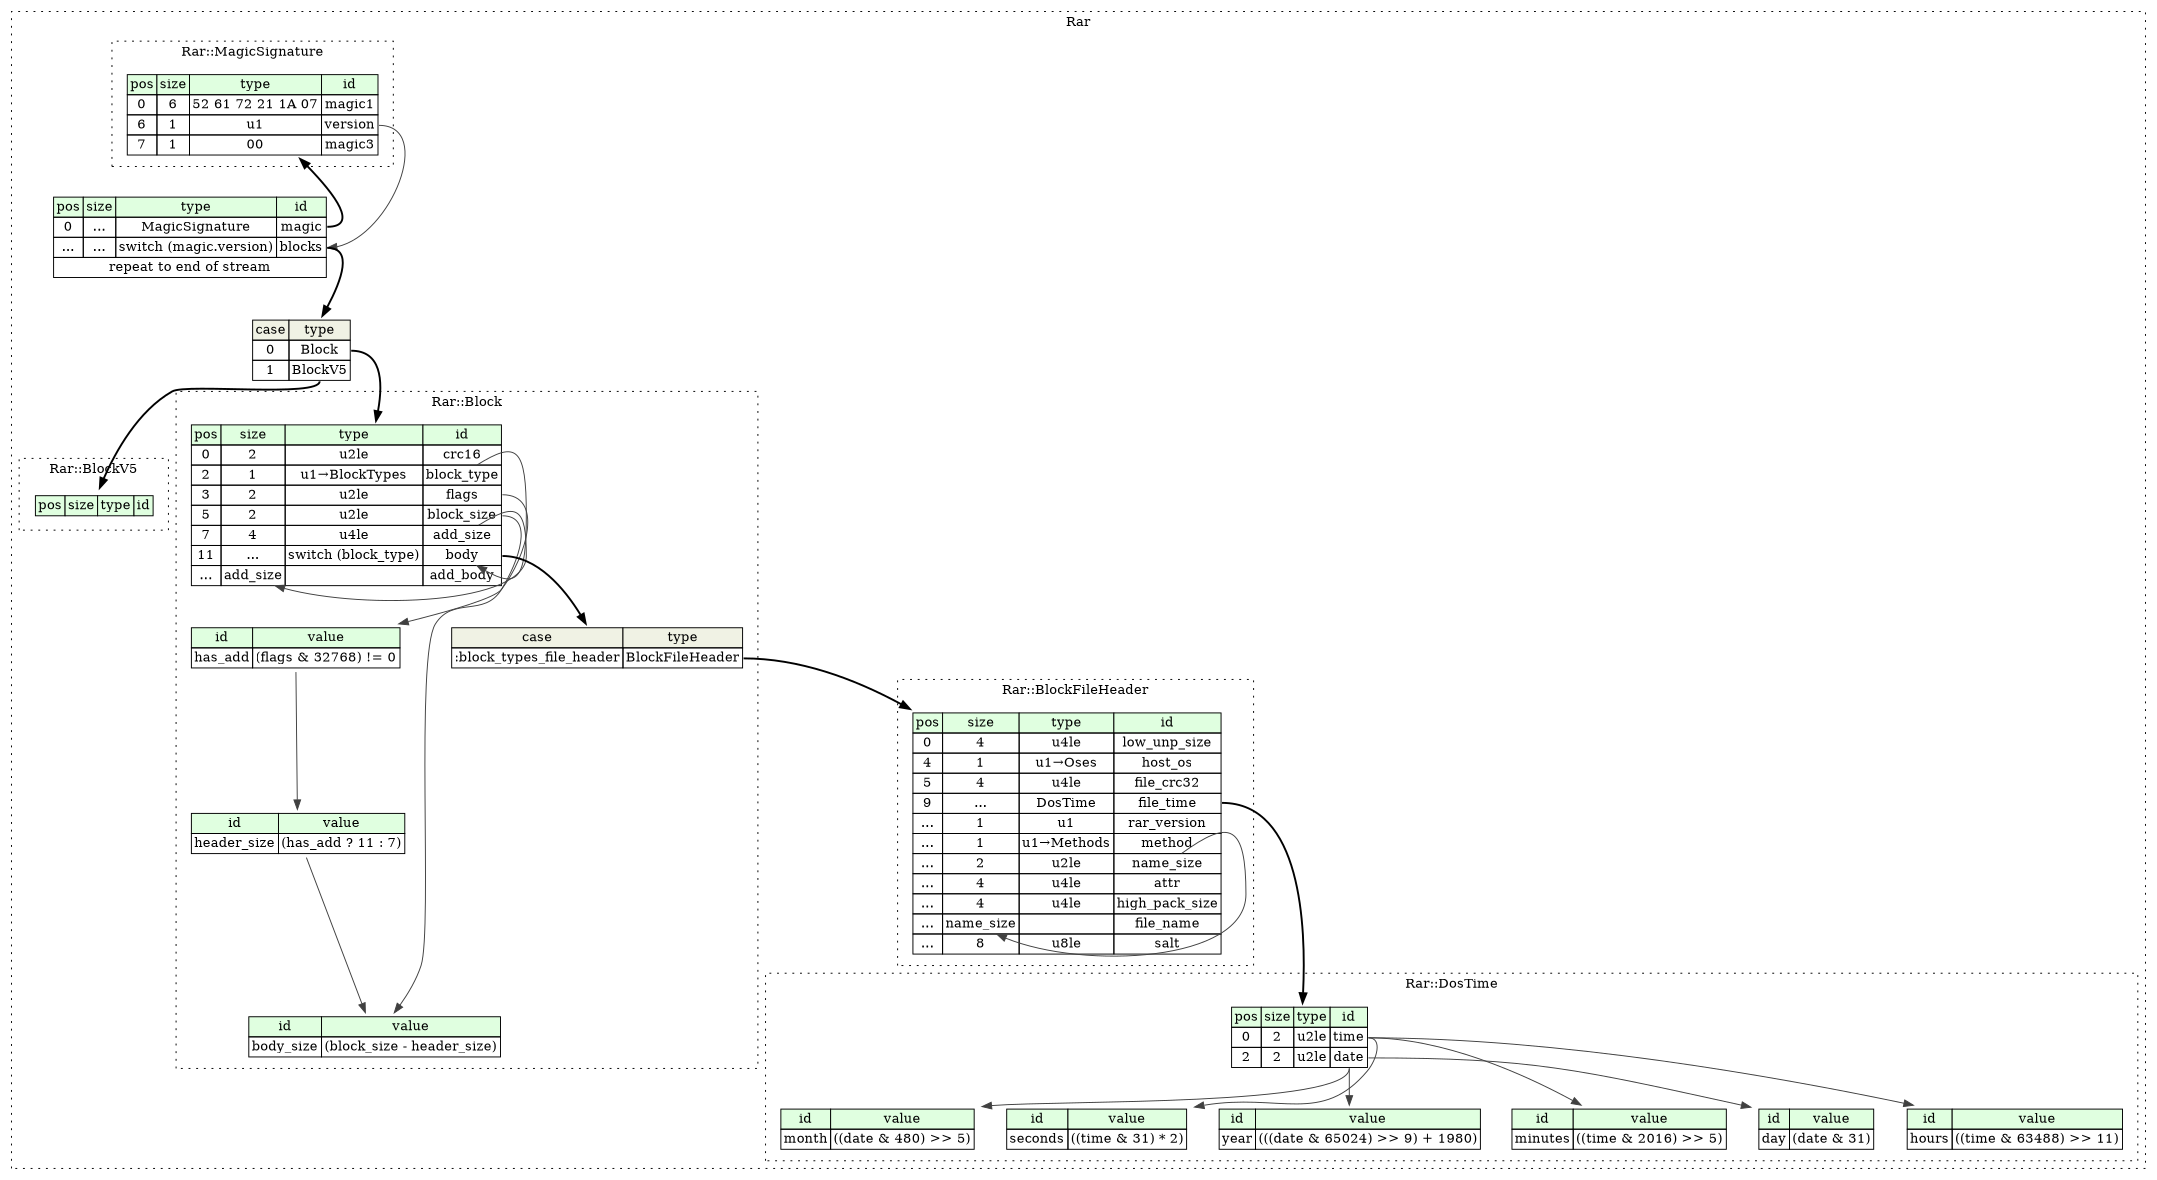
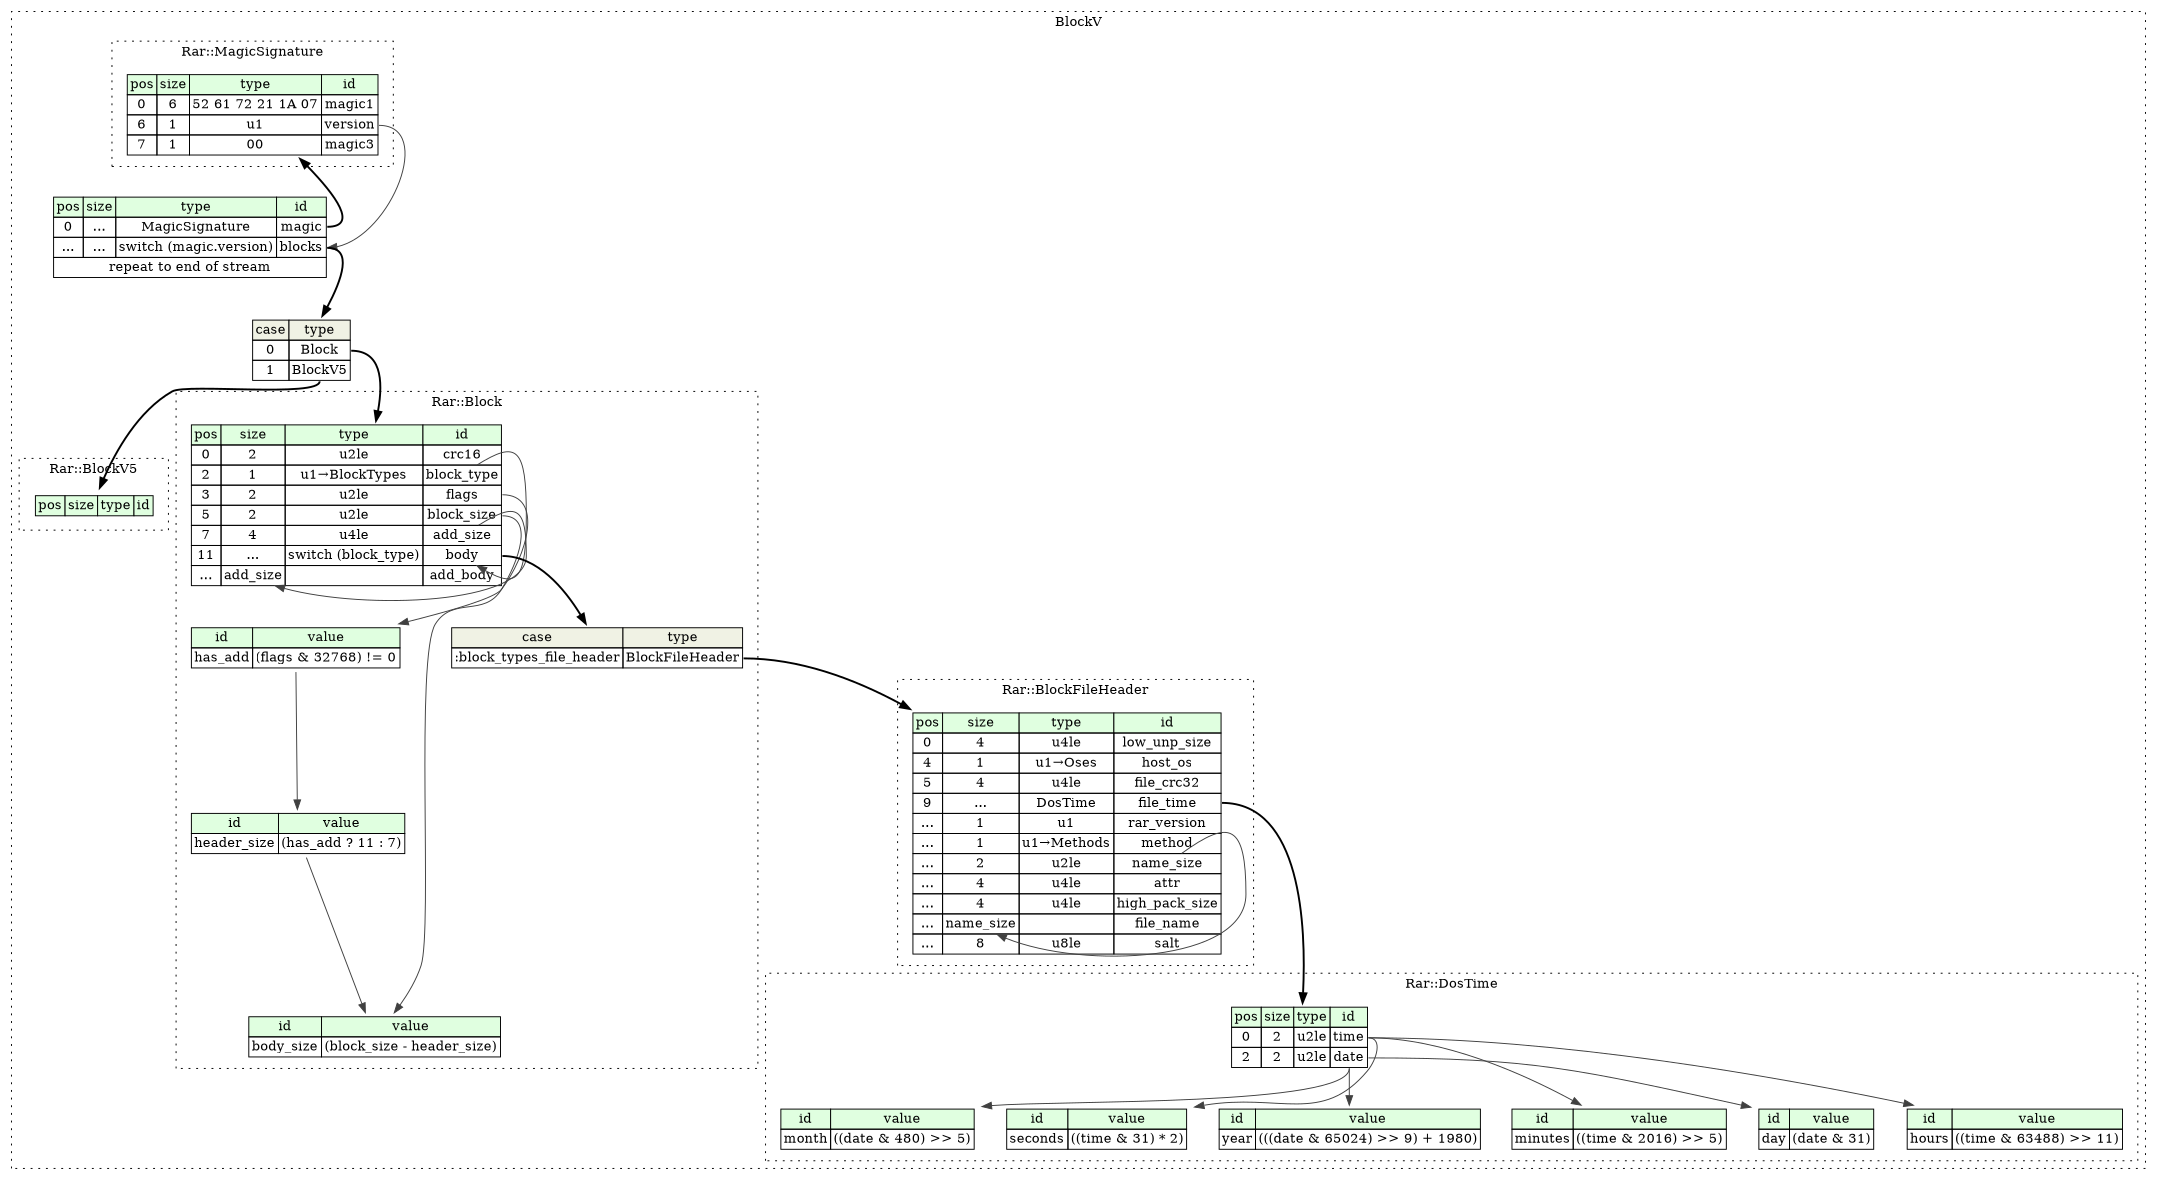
cluster "Rar": label "Rar" -> "BlockV"
